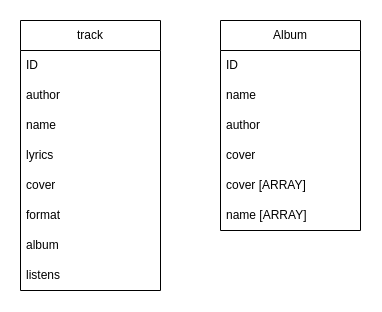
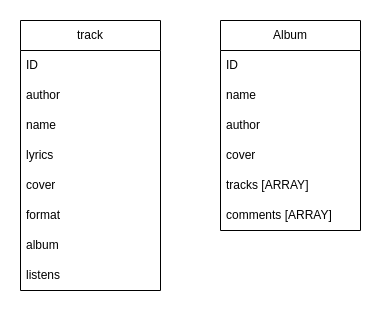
node "cover [ARRAY]": label "cover [ARRAY]" -> "tracks [ARRAY]"
node "name [ARRAY]": label "name [ARRAY]" -> "comments [ARRAY]"
